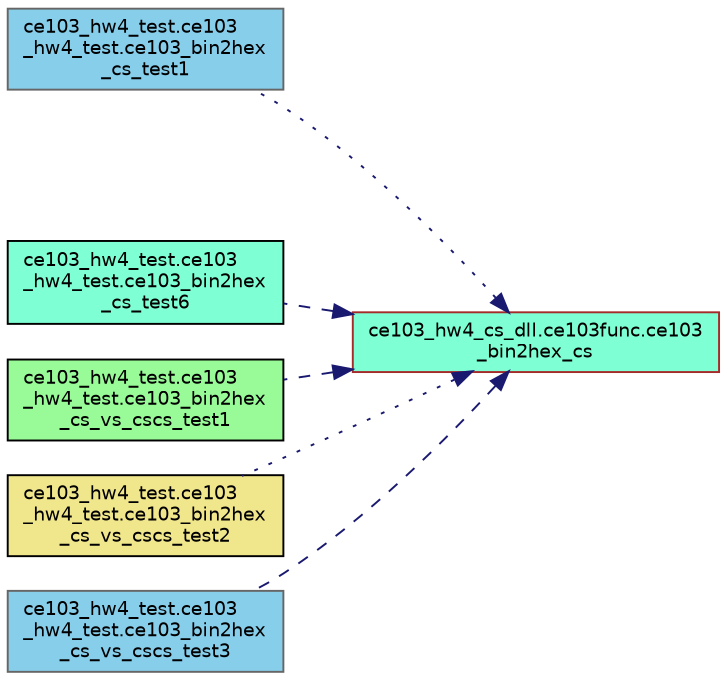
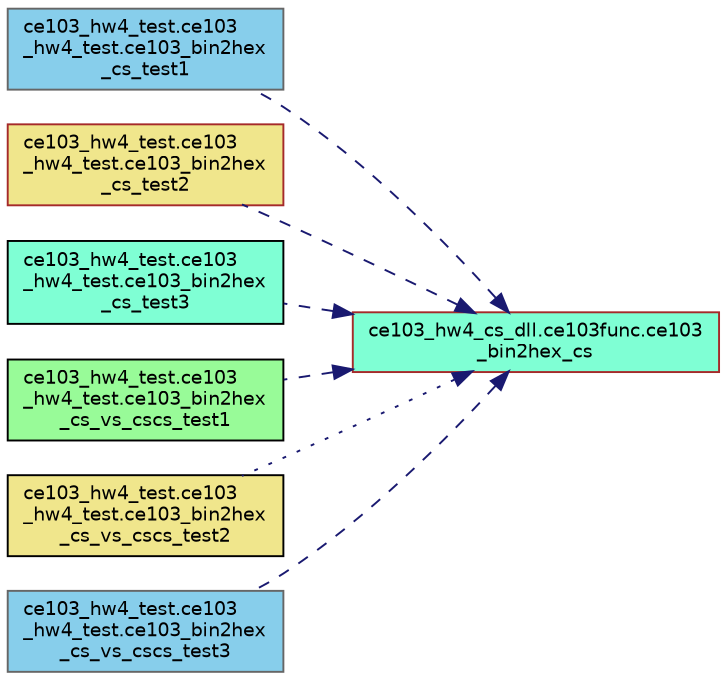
node "ce103_hw4_test.ce103 _hw4_test.ce103_bin2hex _cs_test2": added
edge "ce103_hw4_test.ce103 _hw4_test.ce103_bin2hex _cs_test1" -> "ce103_hw4_cs_dll.ce103func.ce103 _bin2hex_cs": style dotted -> dashed
node "ce103_hw4_test.ce103 _hw4_test.ce103_bin2hex _cs_test6": label "ce103_hw4_test.ce103 _hw4_test.ce103_bin2hex _cs_test6" -> "ce103_hw4_test.ce103 _hw4_test.ce103_bin2hex _cs_test3"
